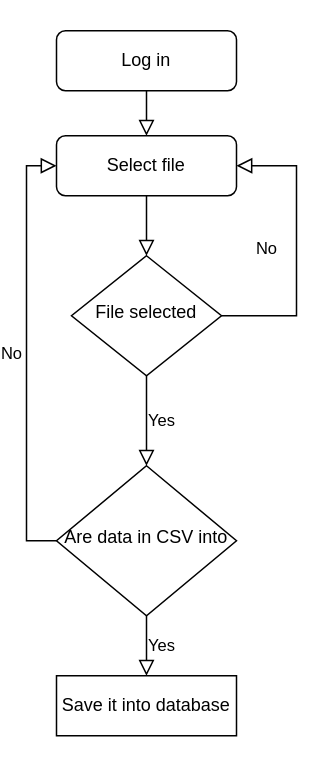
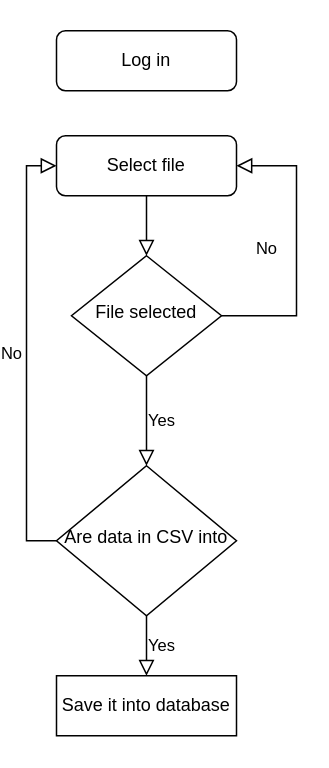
edge "Log in" -> "Select file": removed
